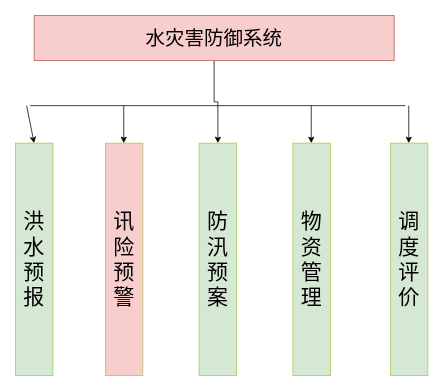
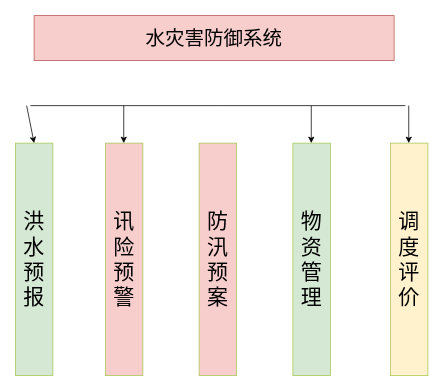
edge "水灾害防御系统" -> "防汛预案": removed
node "防汛预案": fillcolor #d5e8d4 -> #f8cecc
node "调度评价": fillcolor #d5e8d4 -> #fff2cc
